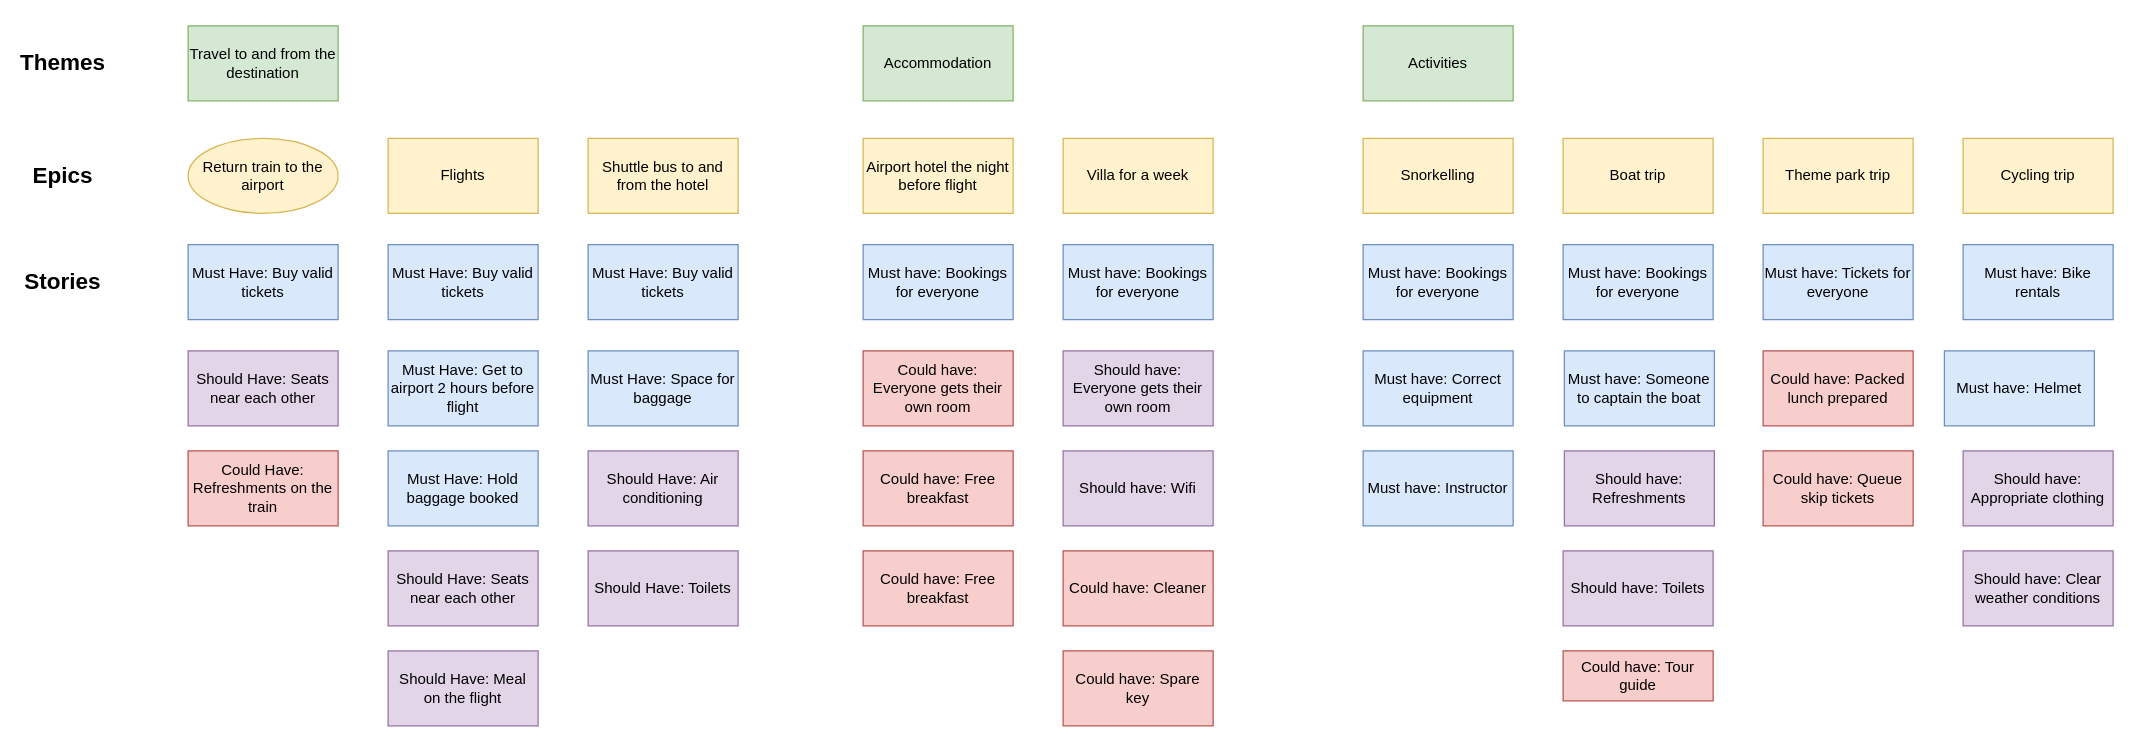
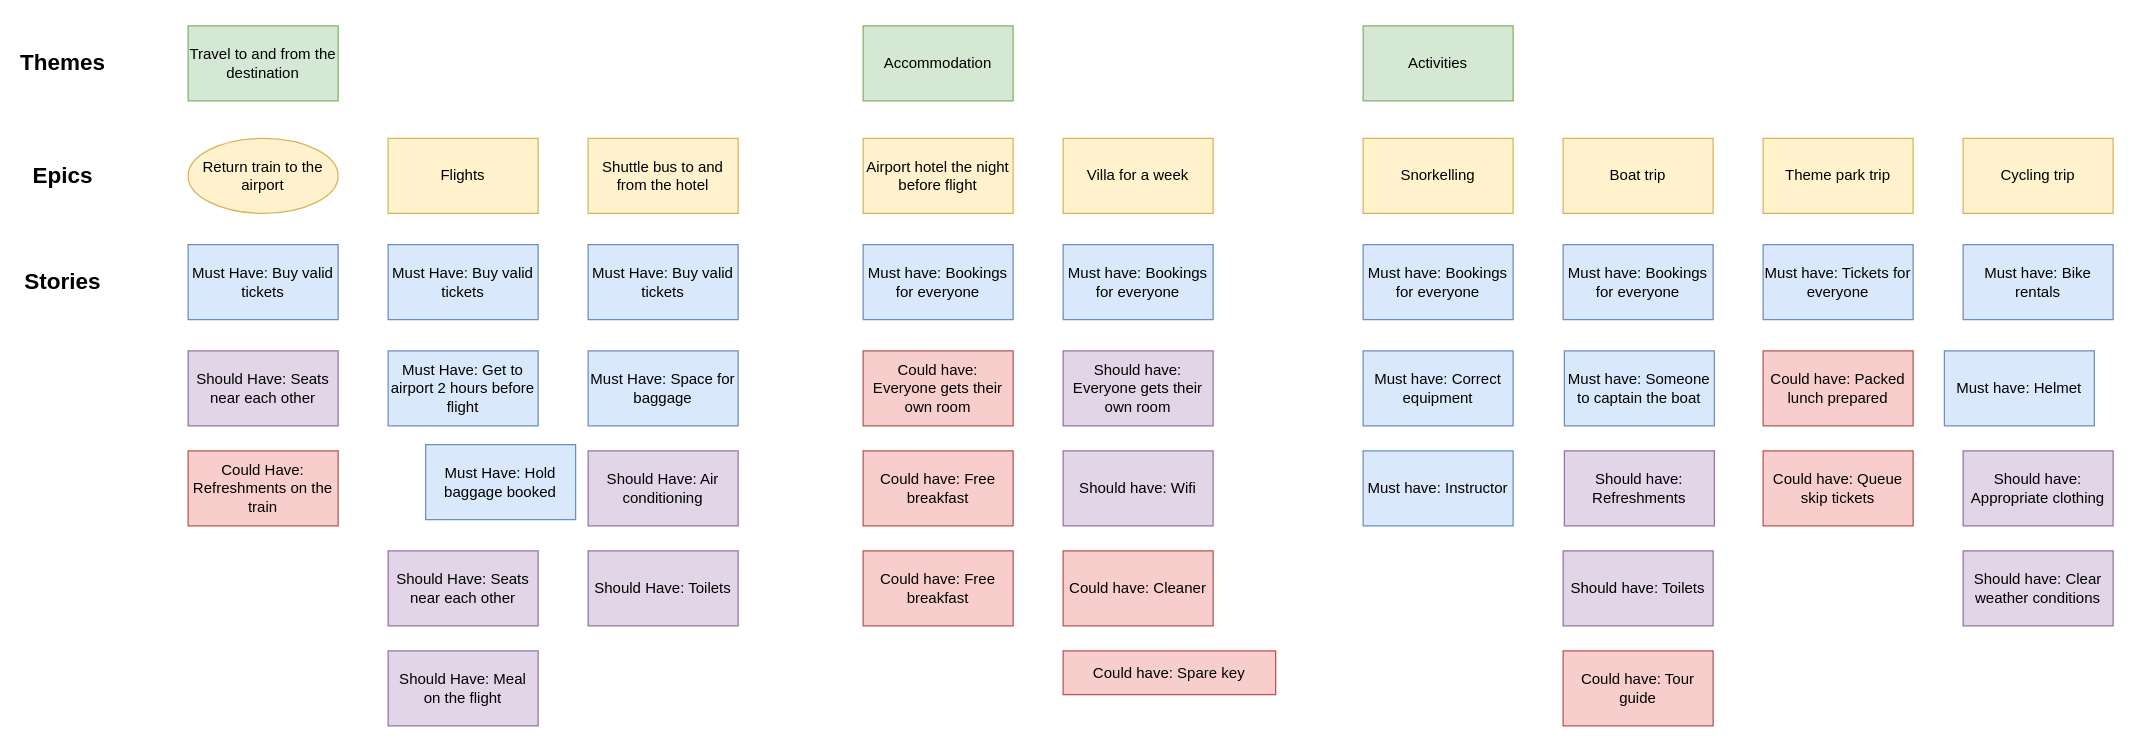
node "Must Have: Hold baggage booked": moved (463, 488) -> (501, 482)
node "Could have: Tour guide": size 150x50 -> 150x75
node "Could have: Spare key": size 150x75 -> 213x44
